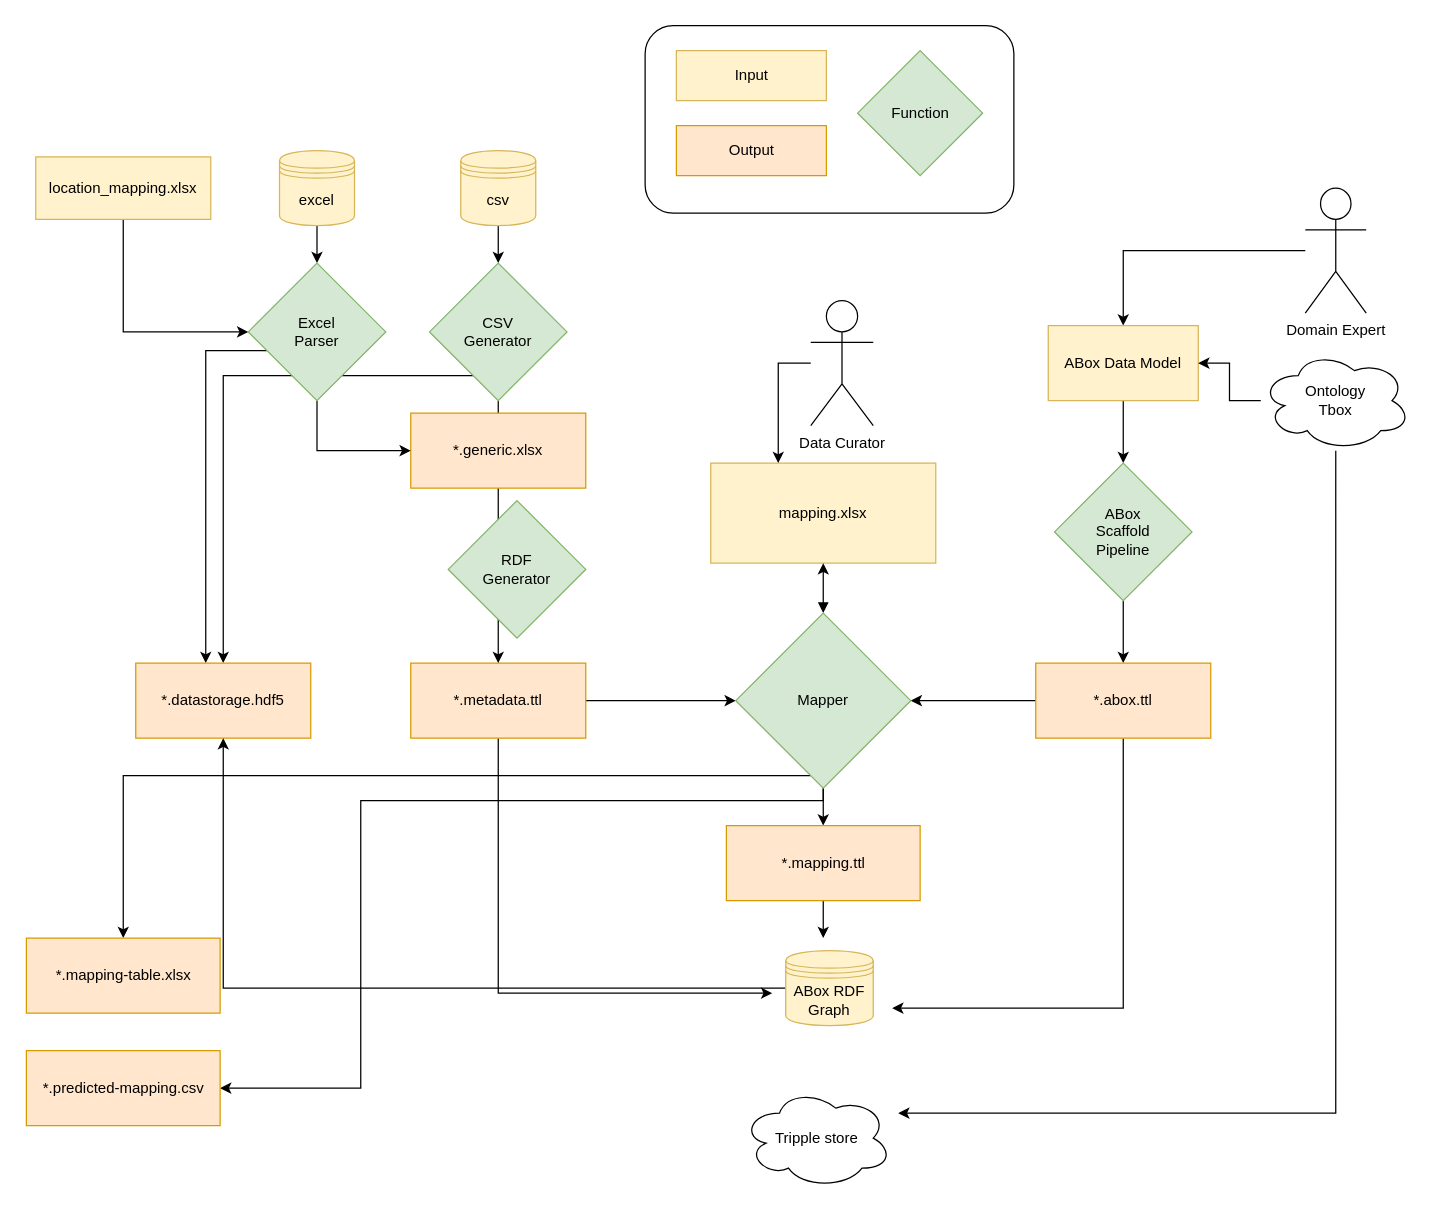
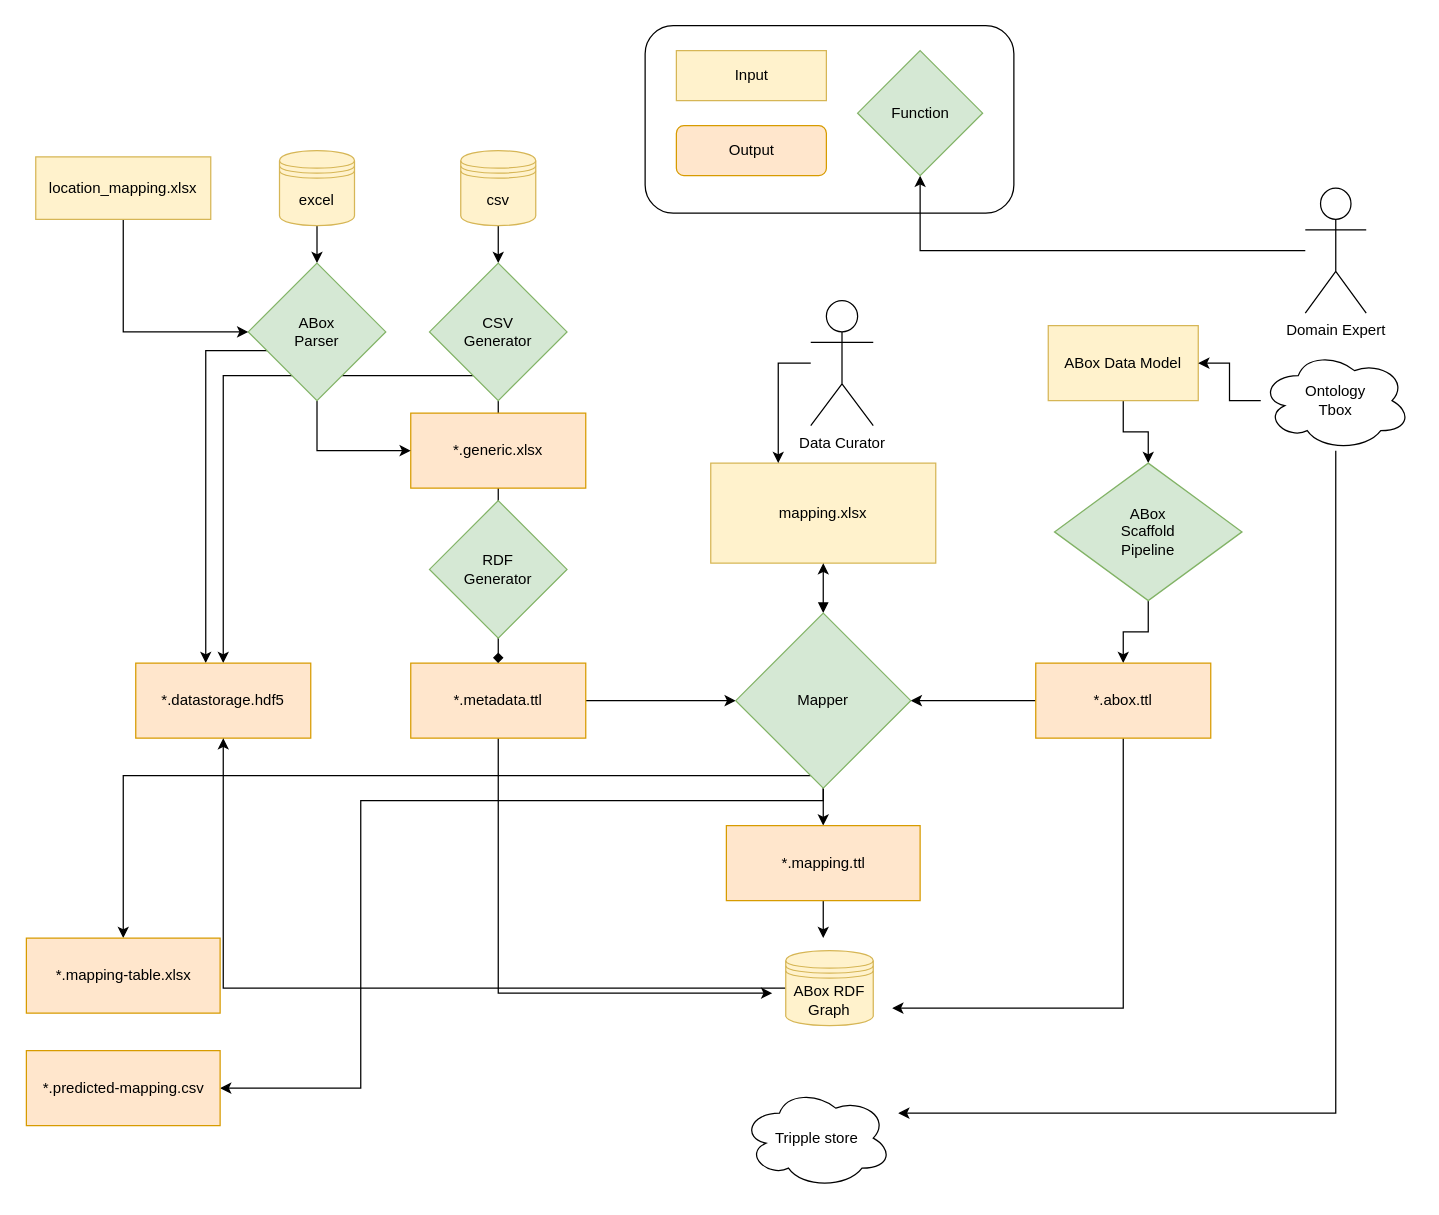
node "Output": shape rectangle -> rounded rectangle
edge "Domain Expert" -> "ABox Data Model": now "Domain Expert" -> "Function"
node "Excel Parser": label "Excel Parser" -> "ABox Parser"
node "ABox Scaffold Pipeline": size 138x138 -> 188x138
node "RDF Generator": moved (517, 569) -> (498, 569)
edge "CSV Generator" -> "*.metadata.ttl": arrowhead classic -> diamond
